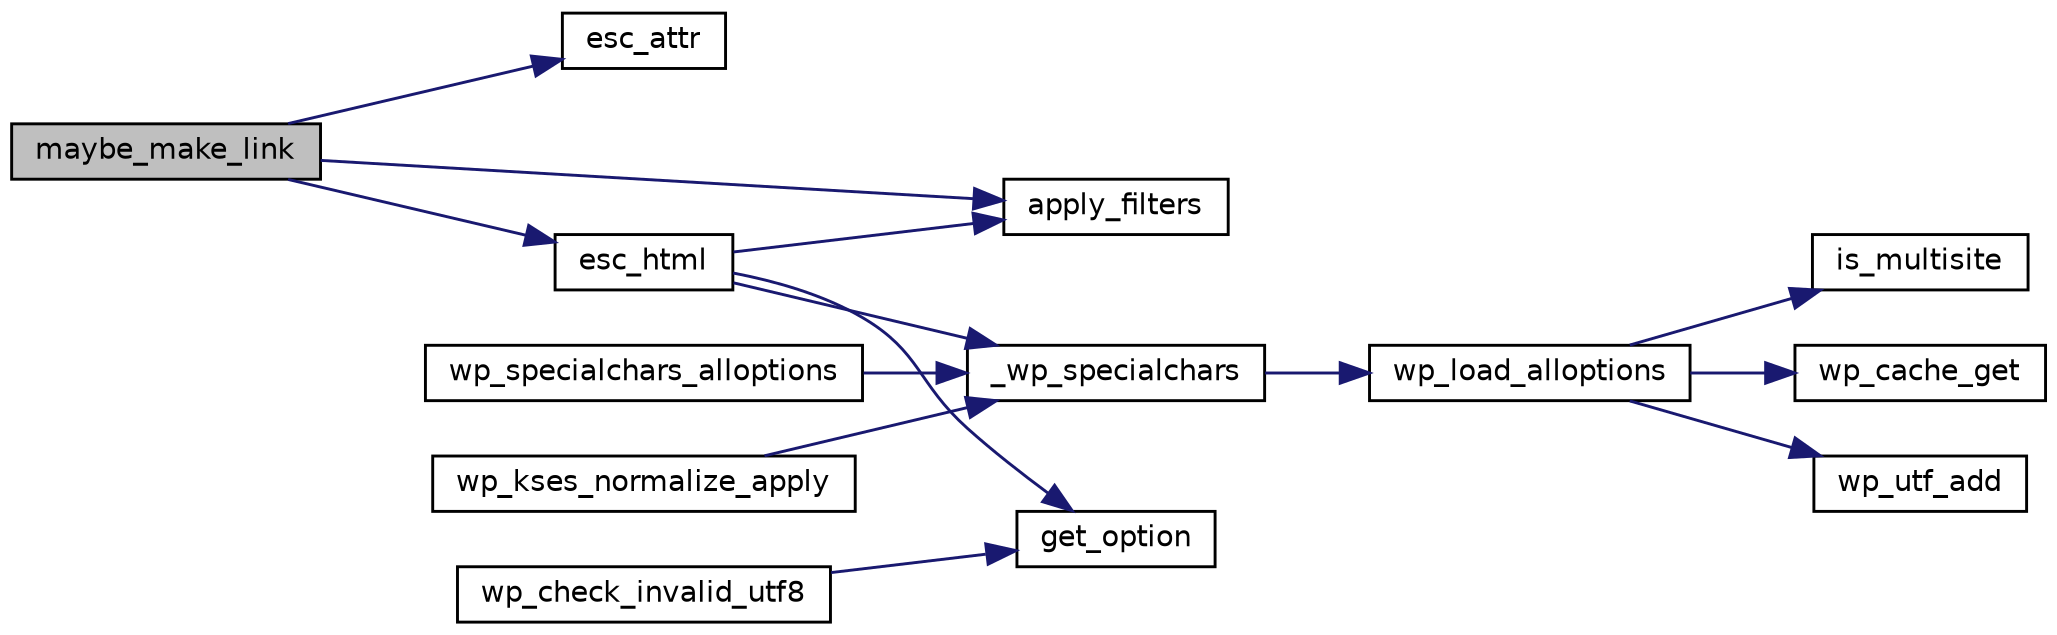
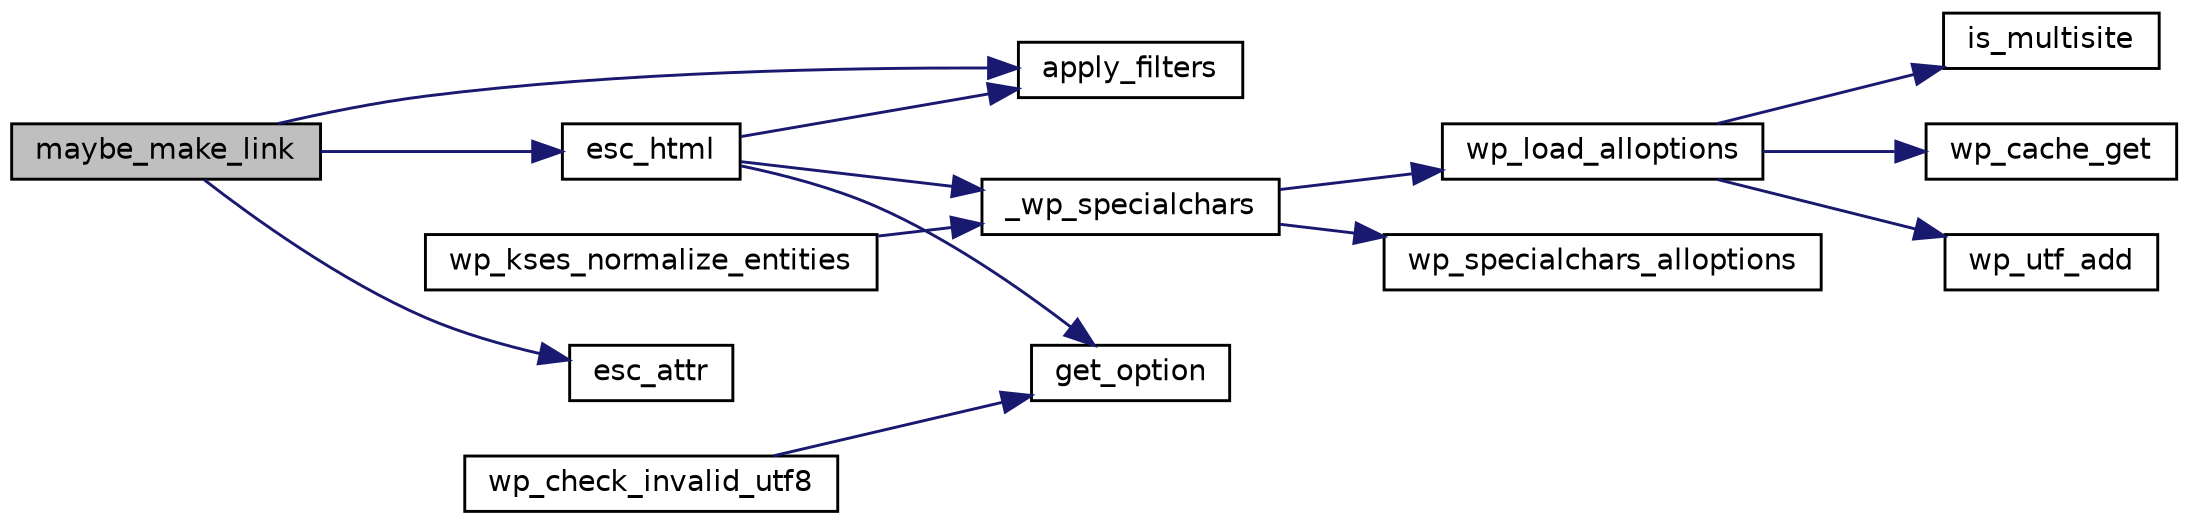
edge "wp_specialchars_alloptions" -> "_wp_specialchars": reversed
node "wp_kses_normalize_apply": label "wp_kses_normalize_apply" -> "wp_kses_normalize_entities"
